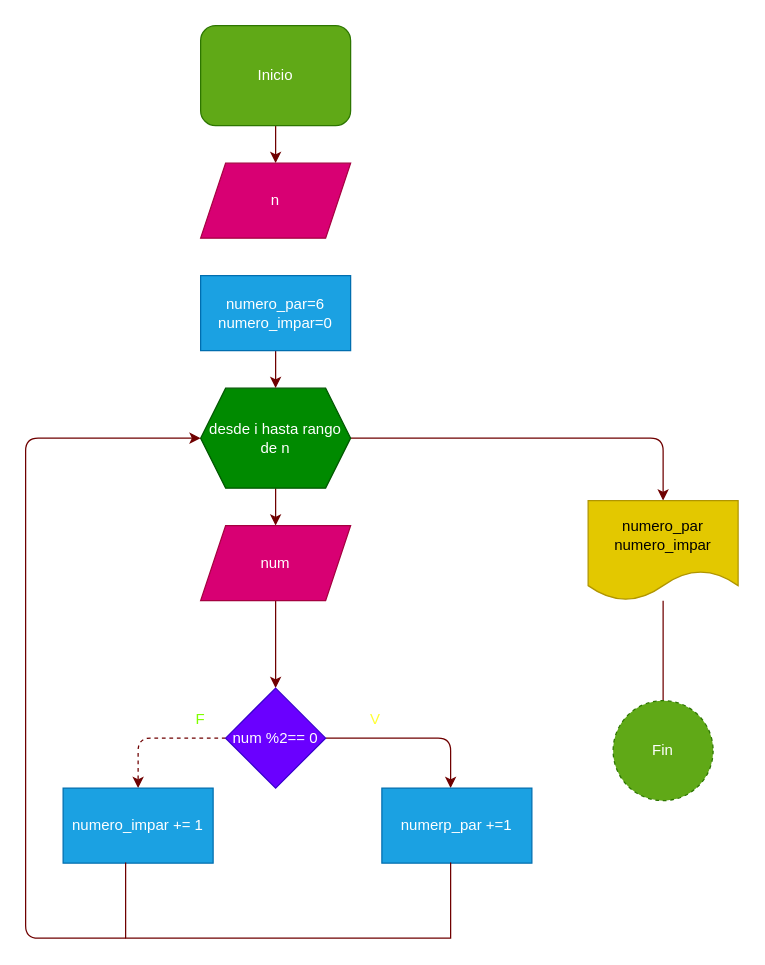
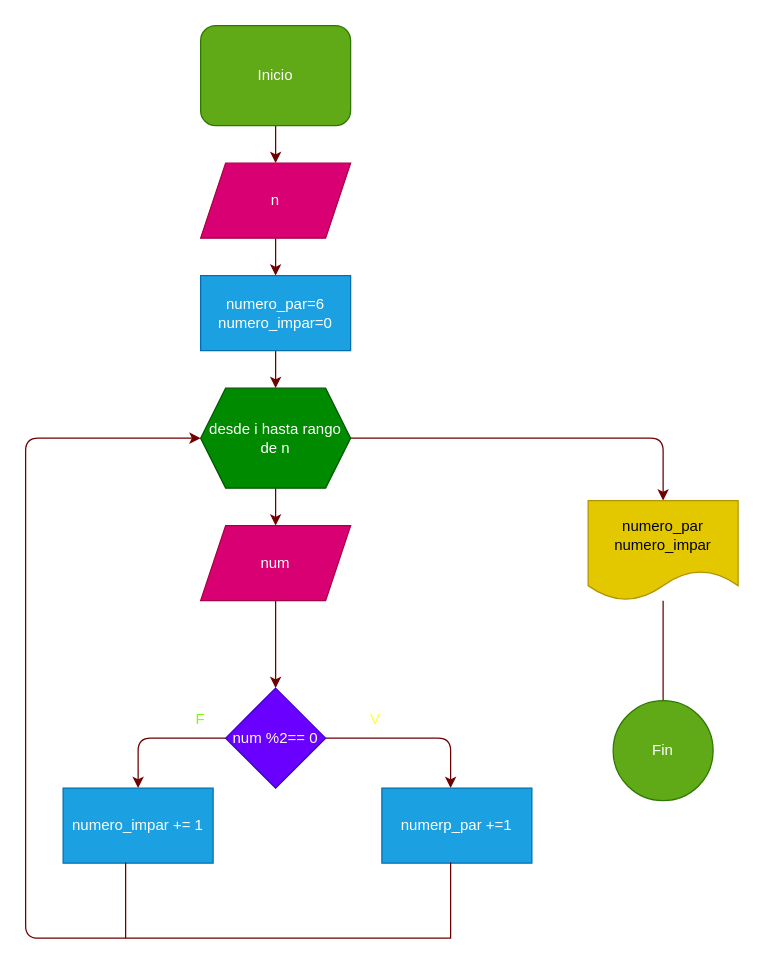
edge "n" -> "numero_par=6 numero_impar=0": added
edge "num %2== 0" -> "numero_impar += 1": style dashed -> solid
node "Fin": style dashed -> solid
